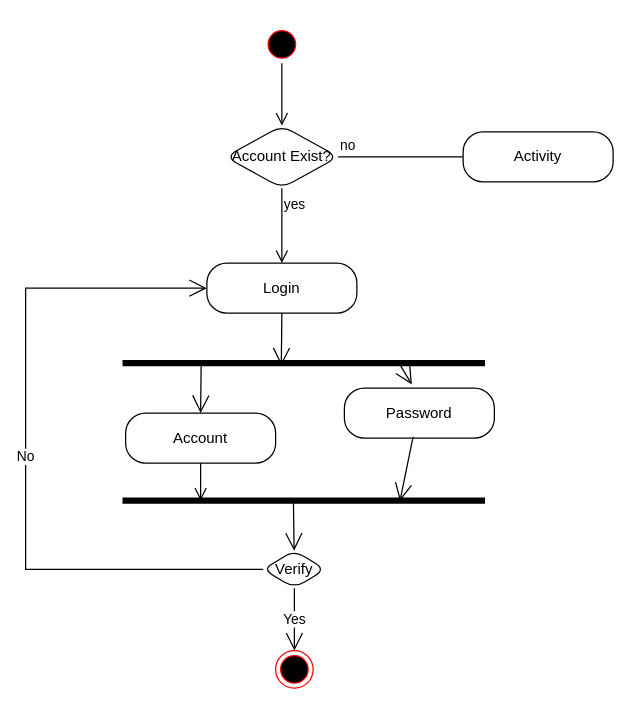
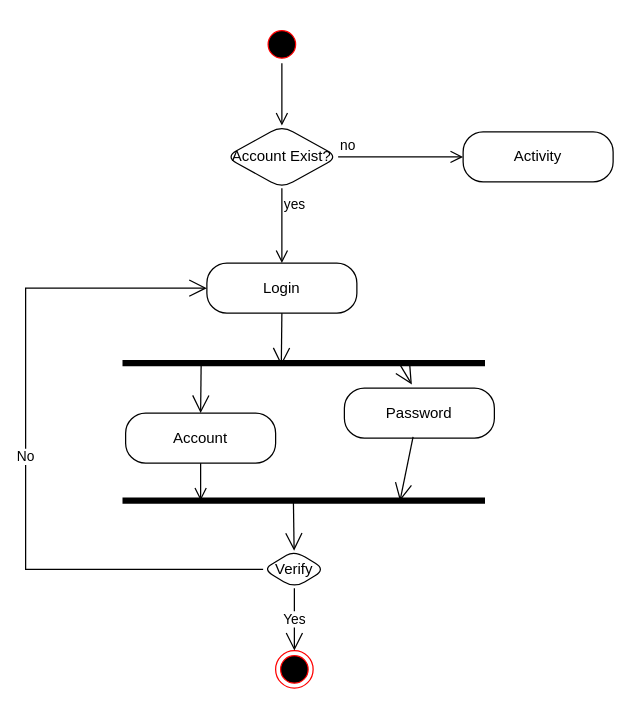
edge "Account Exist?" -- "Activity": arrowhead none -> open
